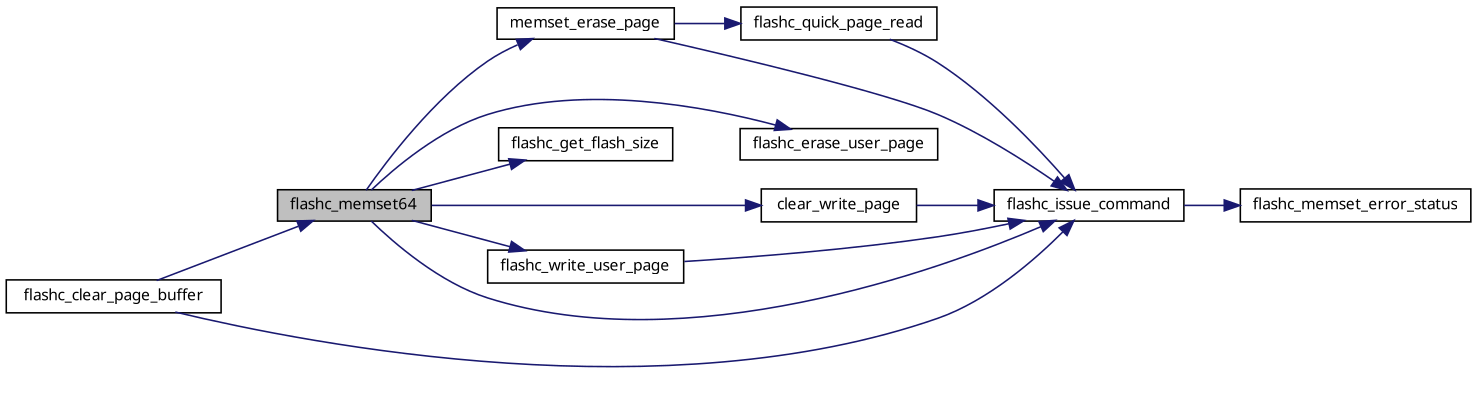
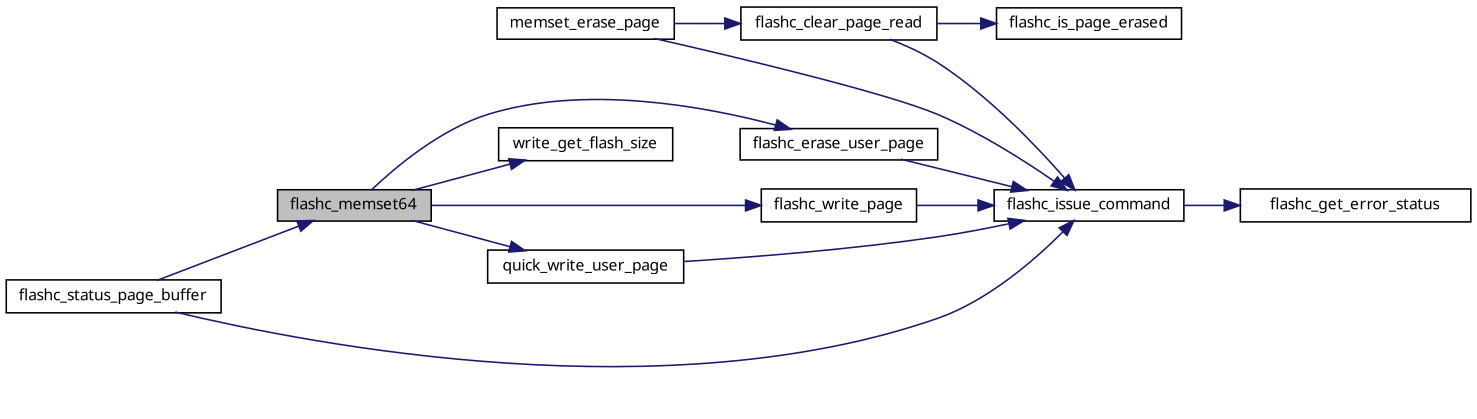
node "flashc_quick_page_read": label "flashc_quick_page_read" -> "flashc_clear_page_read"
node "flashc_is_page_erased": added
edge "flashc_memset64" -> "memset_erase_page": removed
node "flashc_get_flash_size": label "flashc_get_flash_size" -> "write_get_flash_size"
node "clear_write_page": label "clear_write_page" -> "flashc_write_page"
node "flashc_memset_error_status": label "flashc_memset_error_status" -> "flashc_get_error_status"
node "flashc_write_user_page": label "flashc_write_user_page" -> "quick_write_user_page"
node "flashc_clear_page_buffer": label "flashc_clear_page_buffer" -> "flashc_status_page_buffer"
edge "flashc_memset64" -> "flashc_issue_command": now "flashc_erase_user_page" -> "flashc_issue_command"
